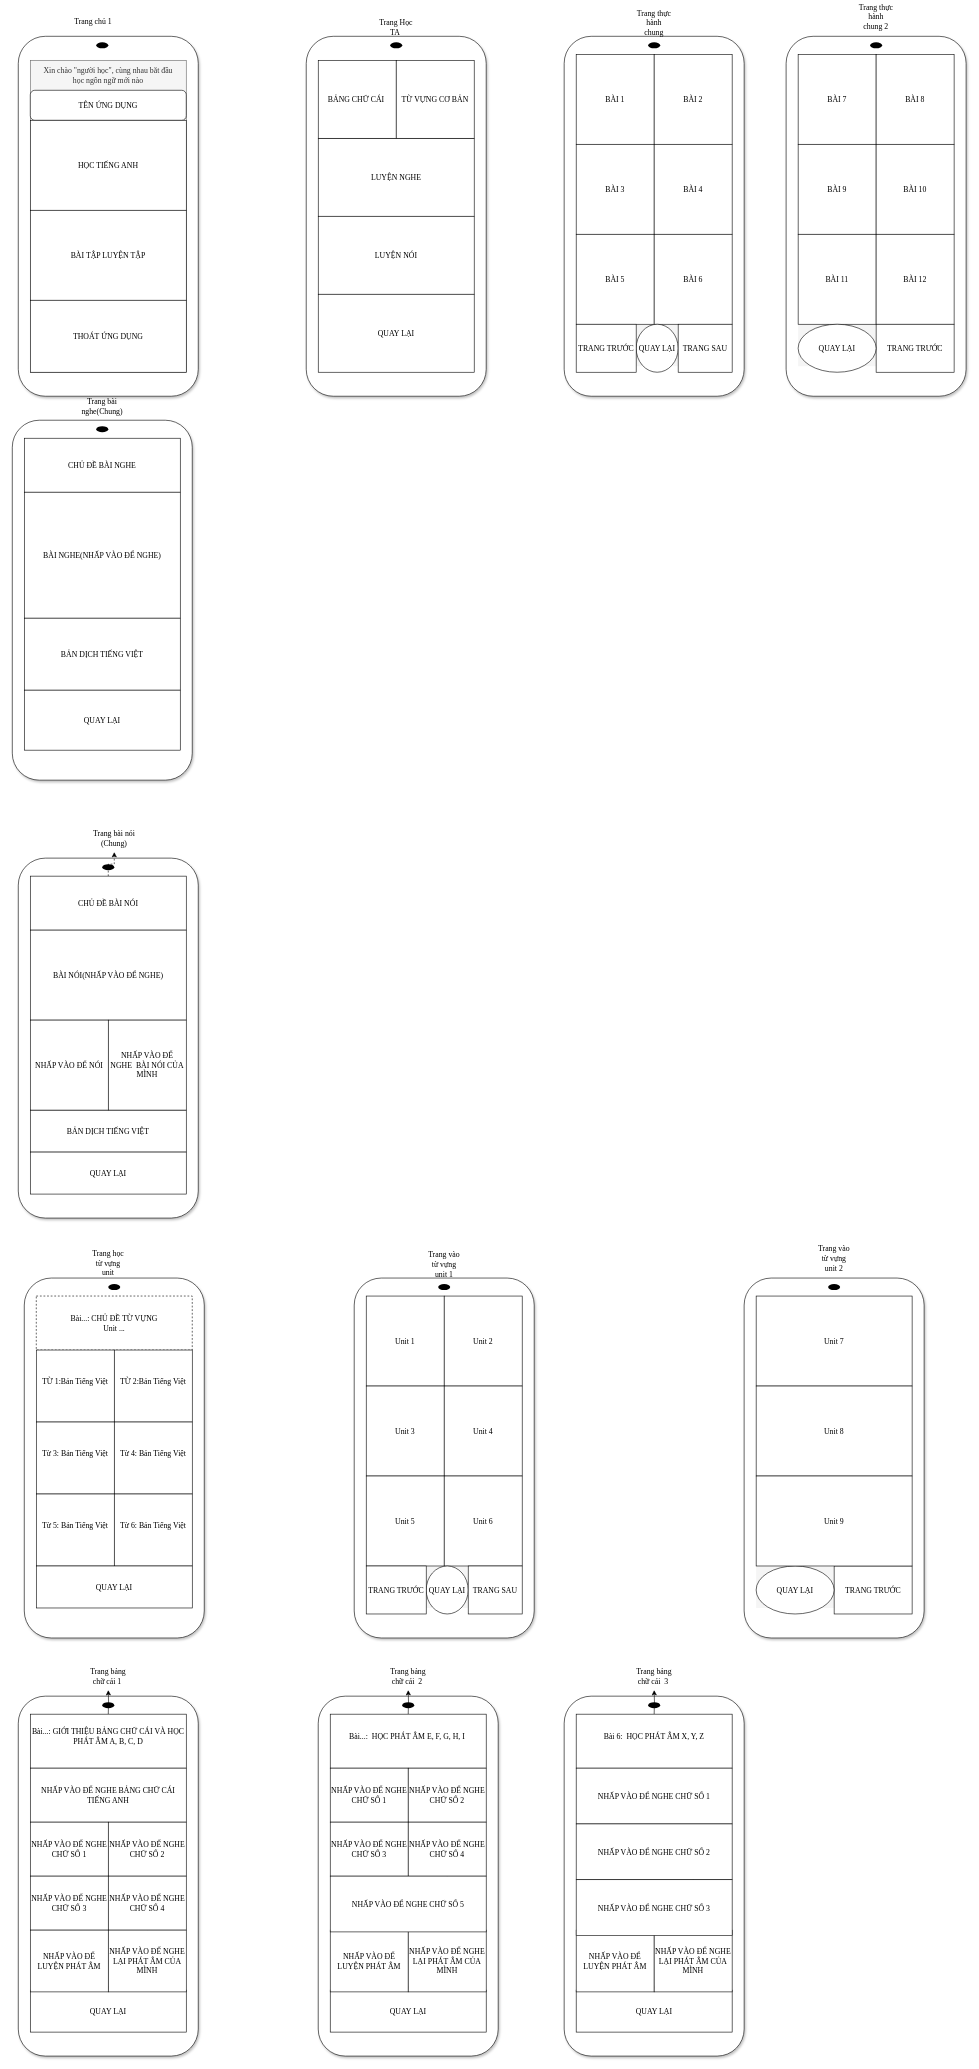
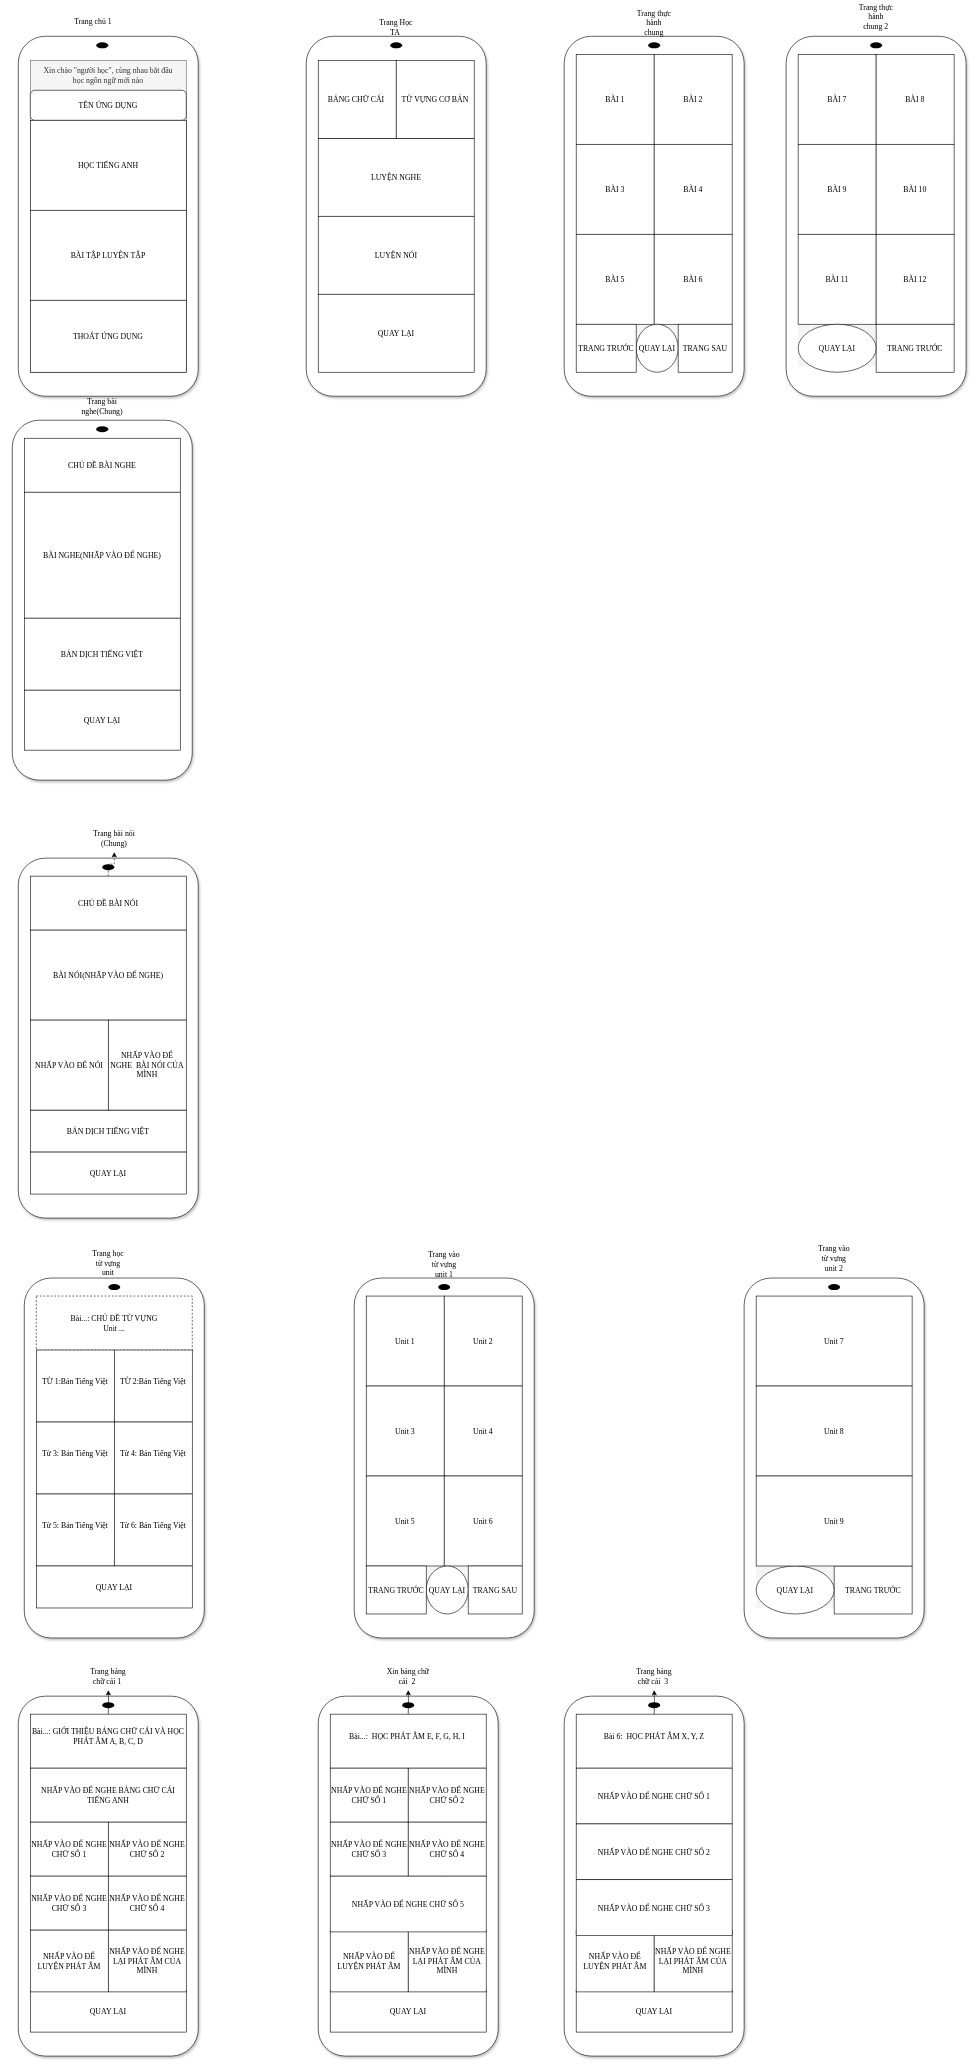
node "Trang bảng chữ cái 2": label "Trang bảng chữ cái 2" -> "Xin bảng chữ cái 2"
